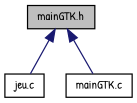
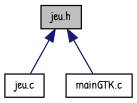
node "mainGTK.h": label "mainGTK.h" -> "jeu.h"
